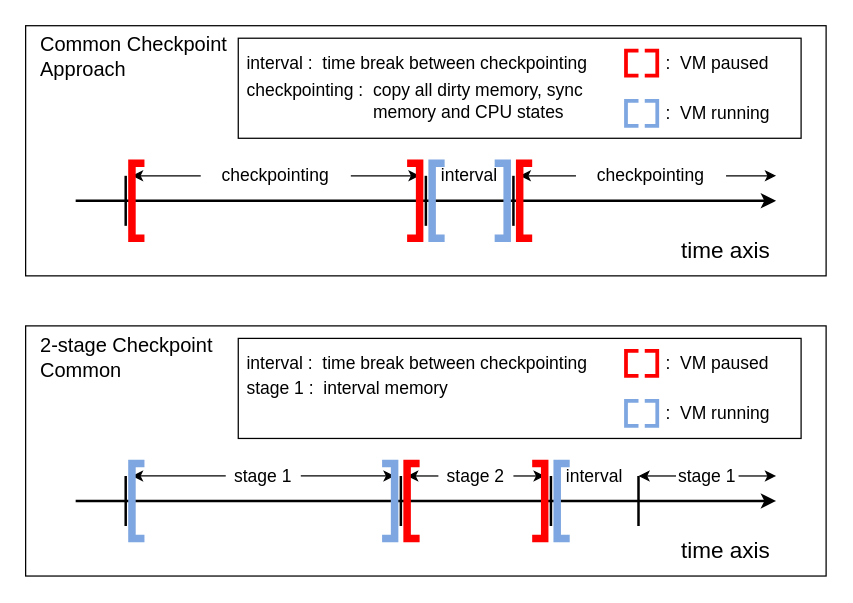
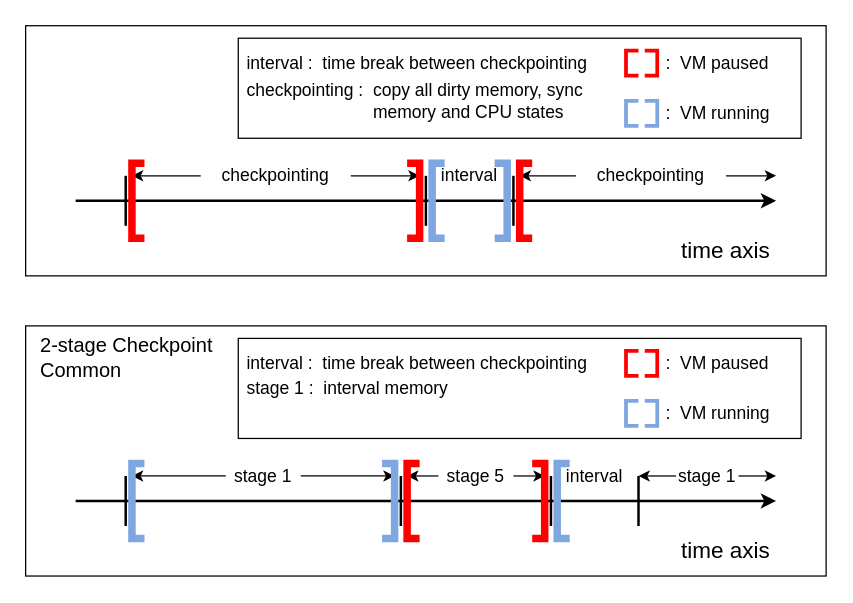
node "Common Checkpoint Approach": removed
node "stage 2": label "stage 2" -> "stage 5"
